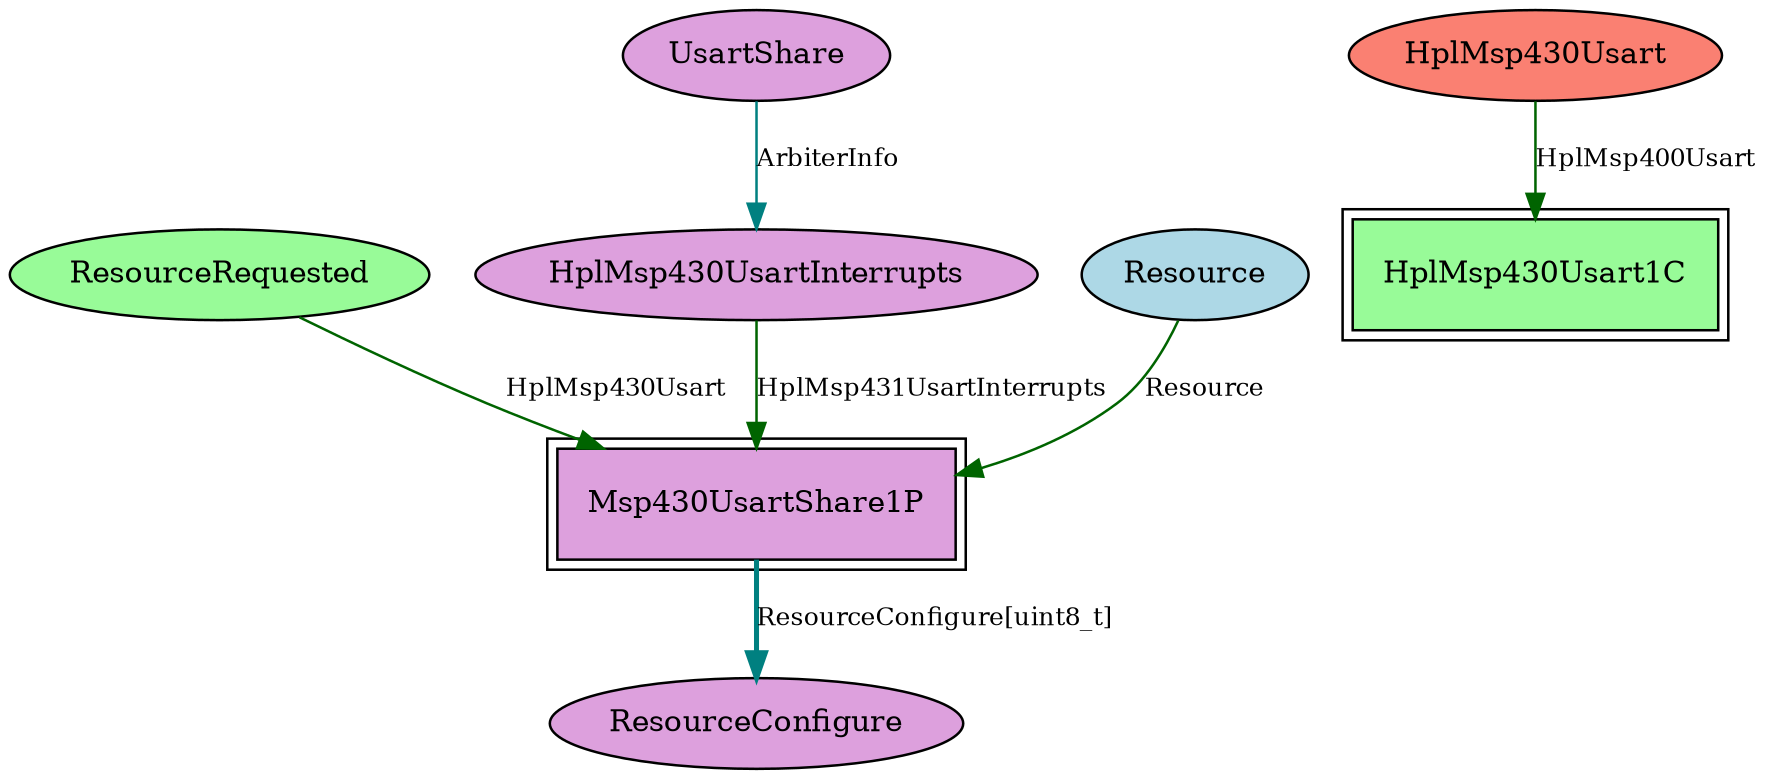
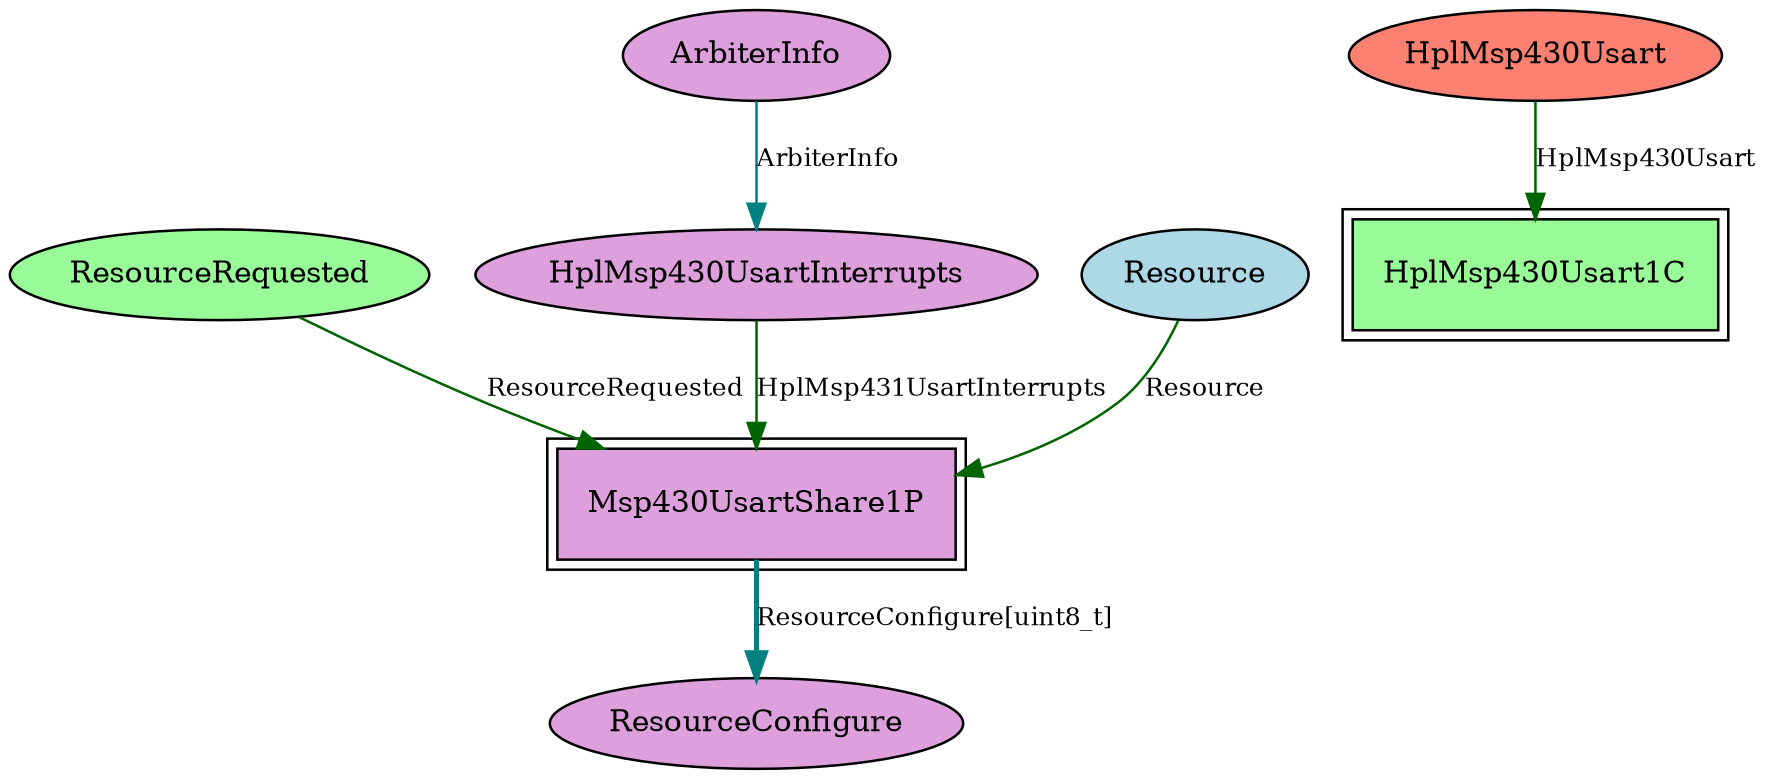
node "UsartShare": label "UsartShare" -> "ArbiterInfo"
edge "HplMsp430Usart" -> "HplMsp430Usart1C": label "HplMsp400Usart" -> "HplMsp430Usart"
edge "ResourceRequested" -> "Msp430UsartShare1P": label "HplMsp430Usart" -> "ResourceRequested"
